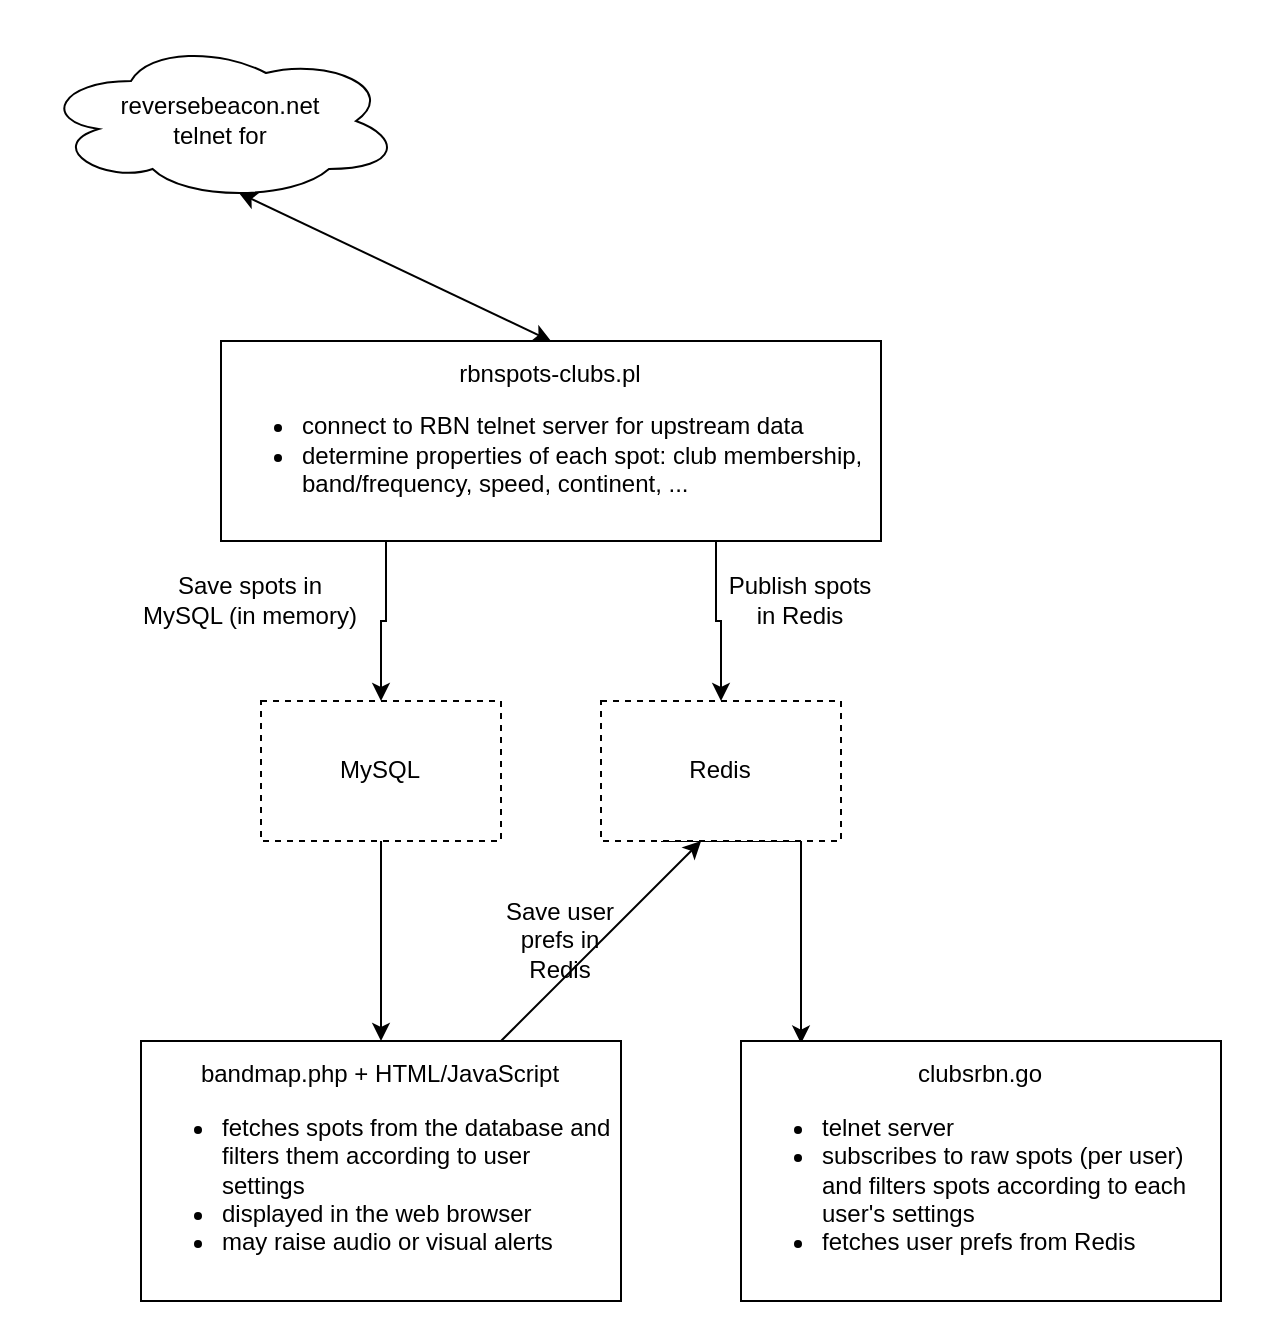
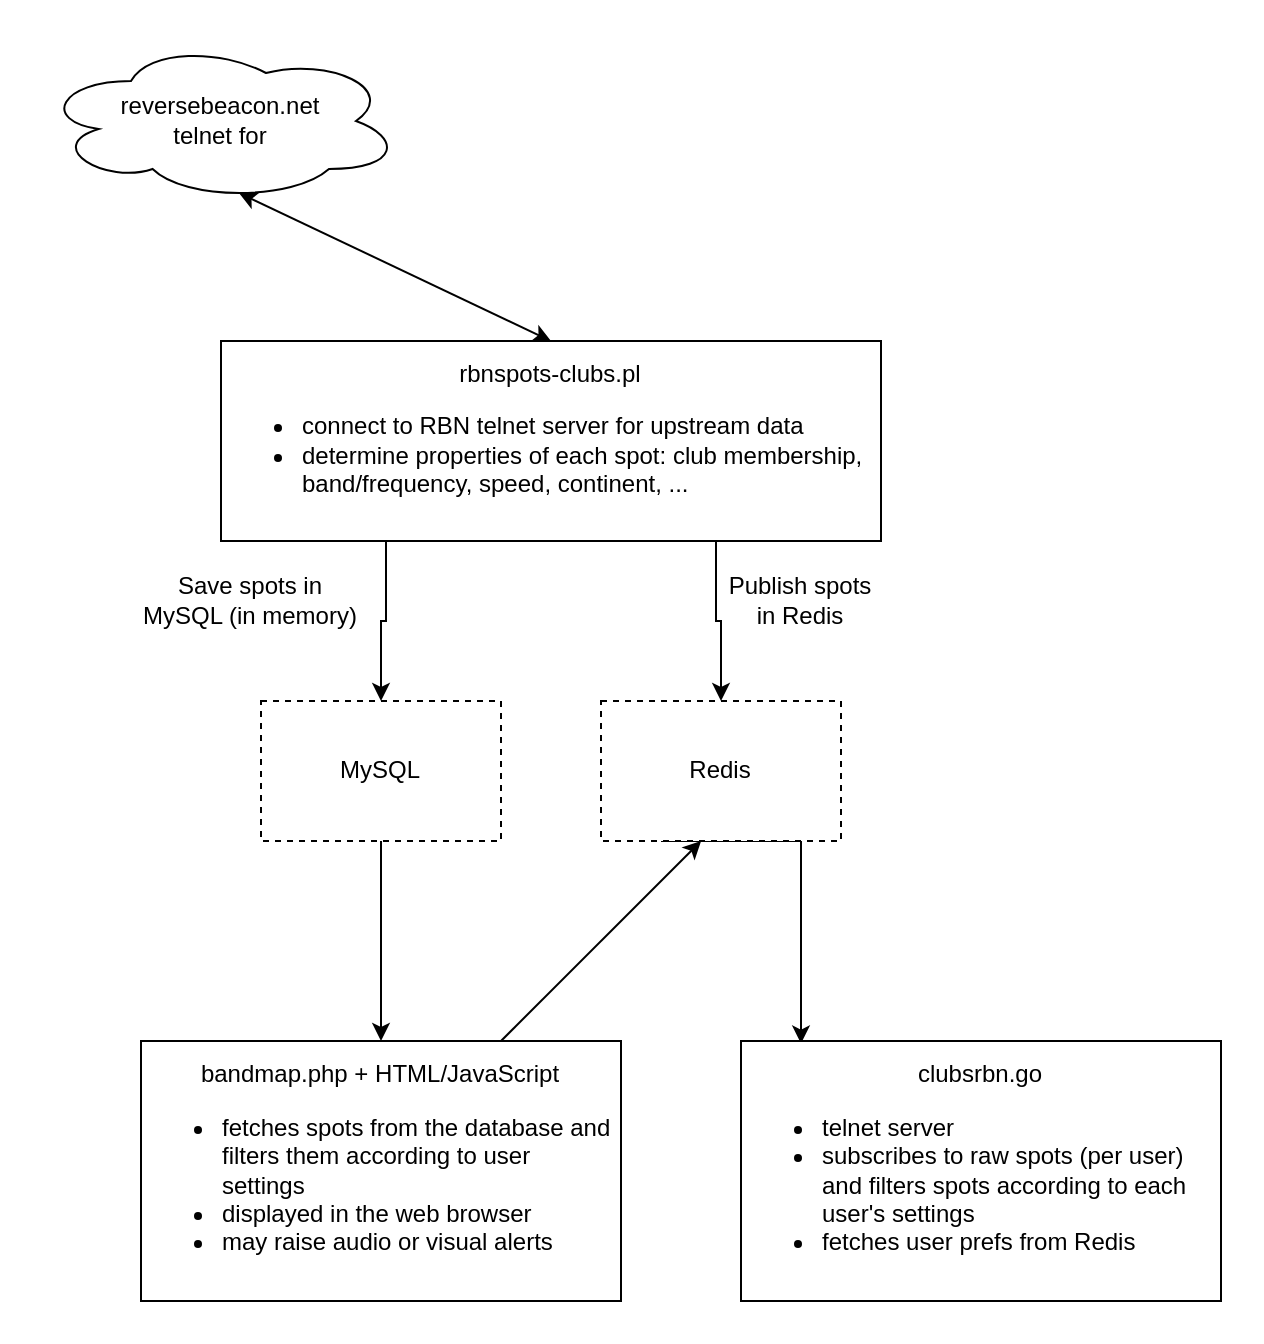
node "Save user prefs in Redis": removed
